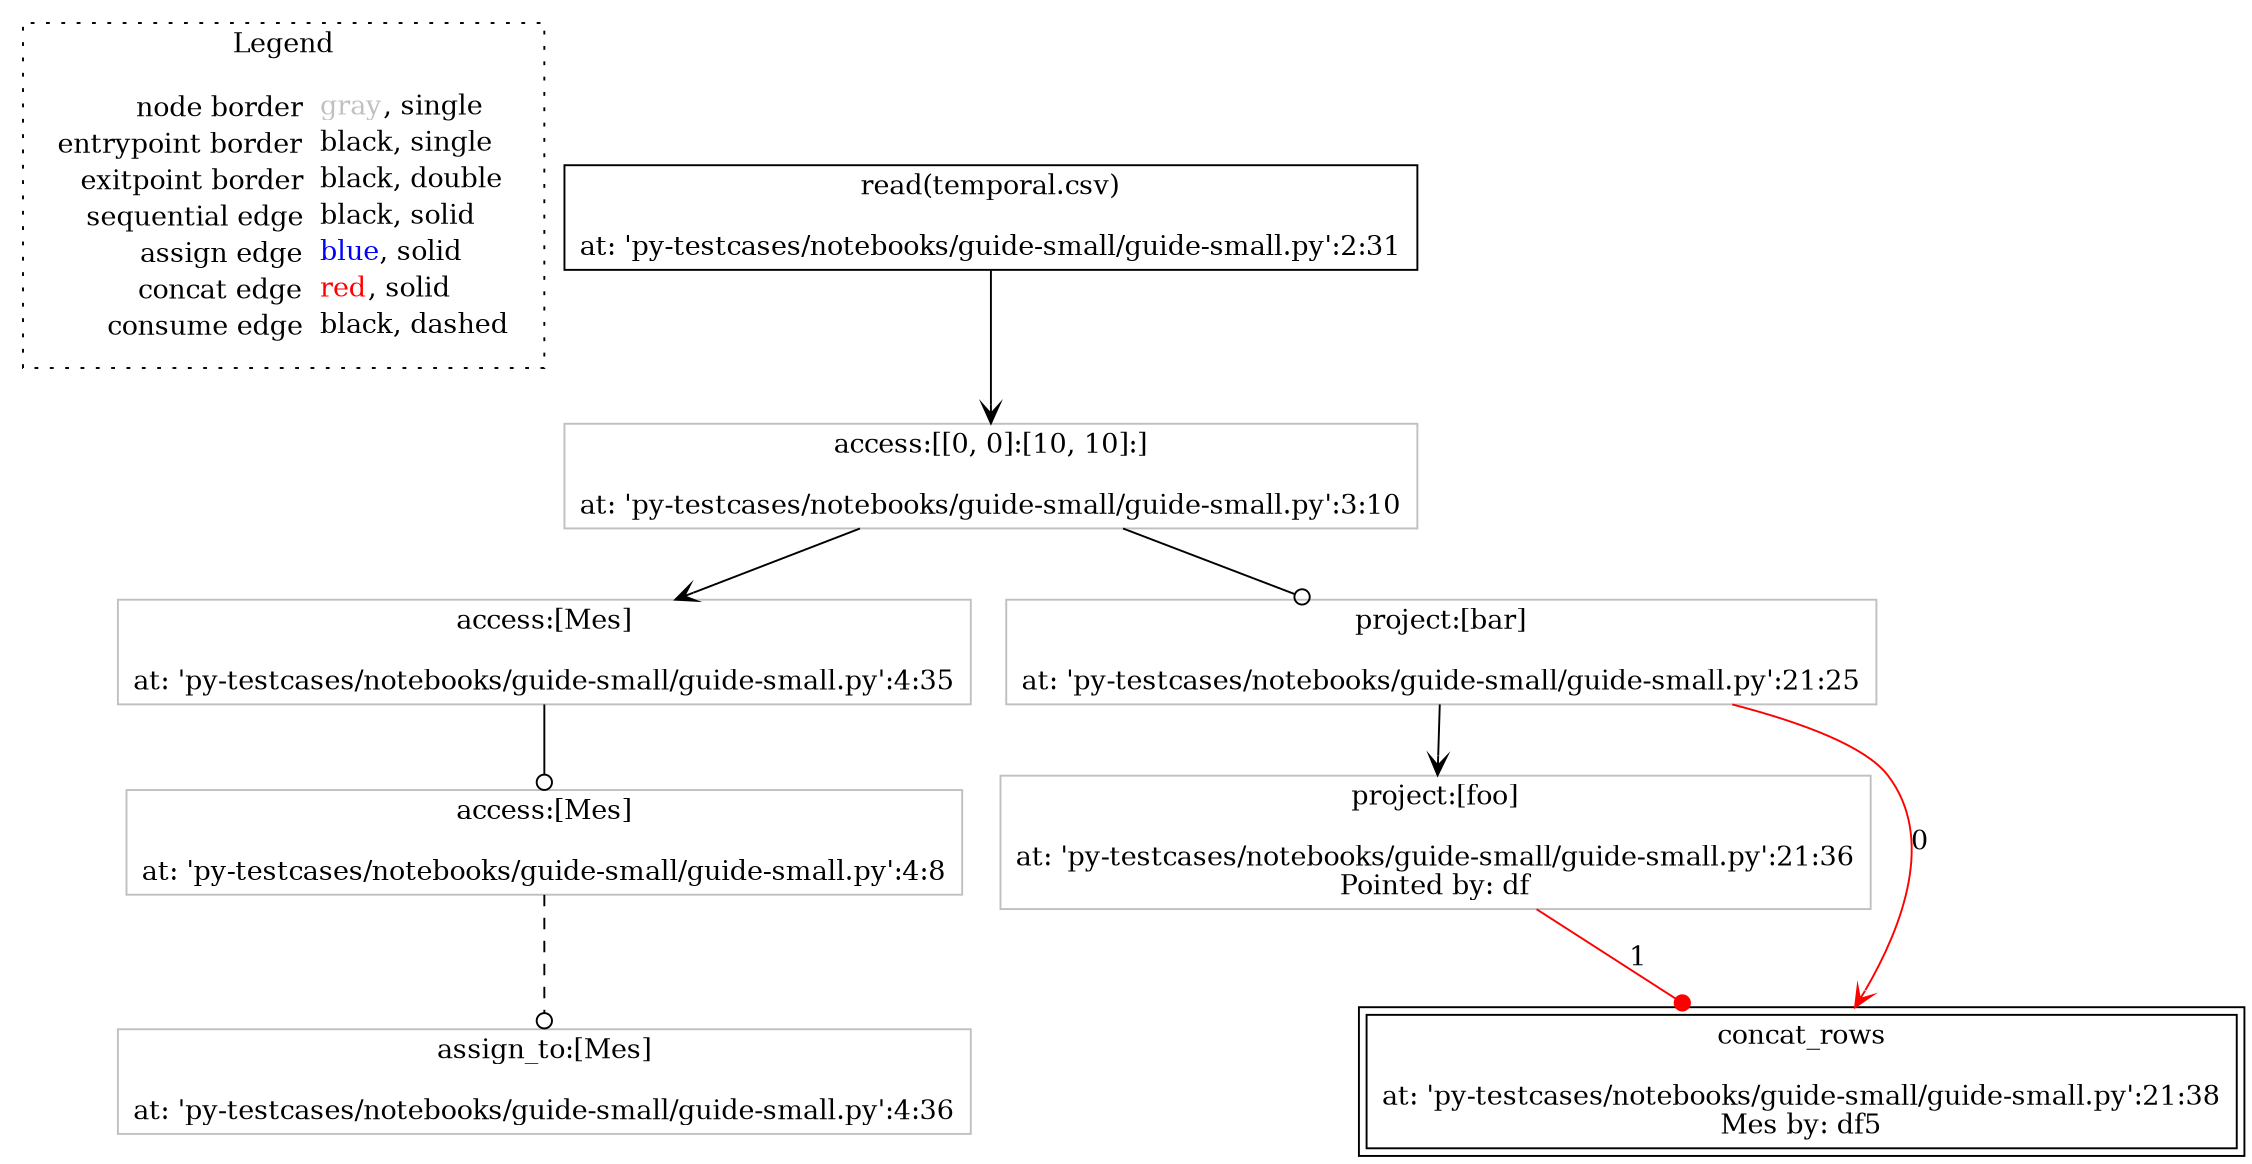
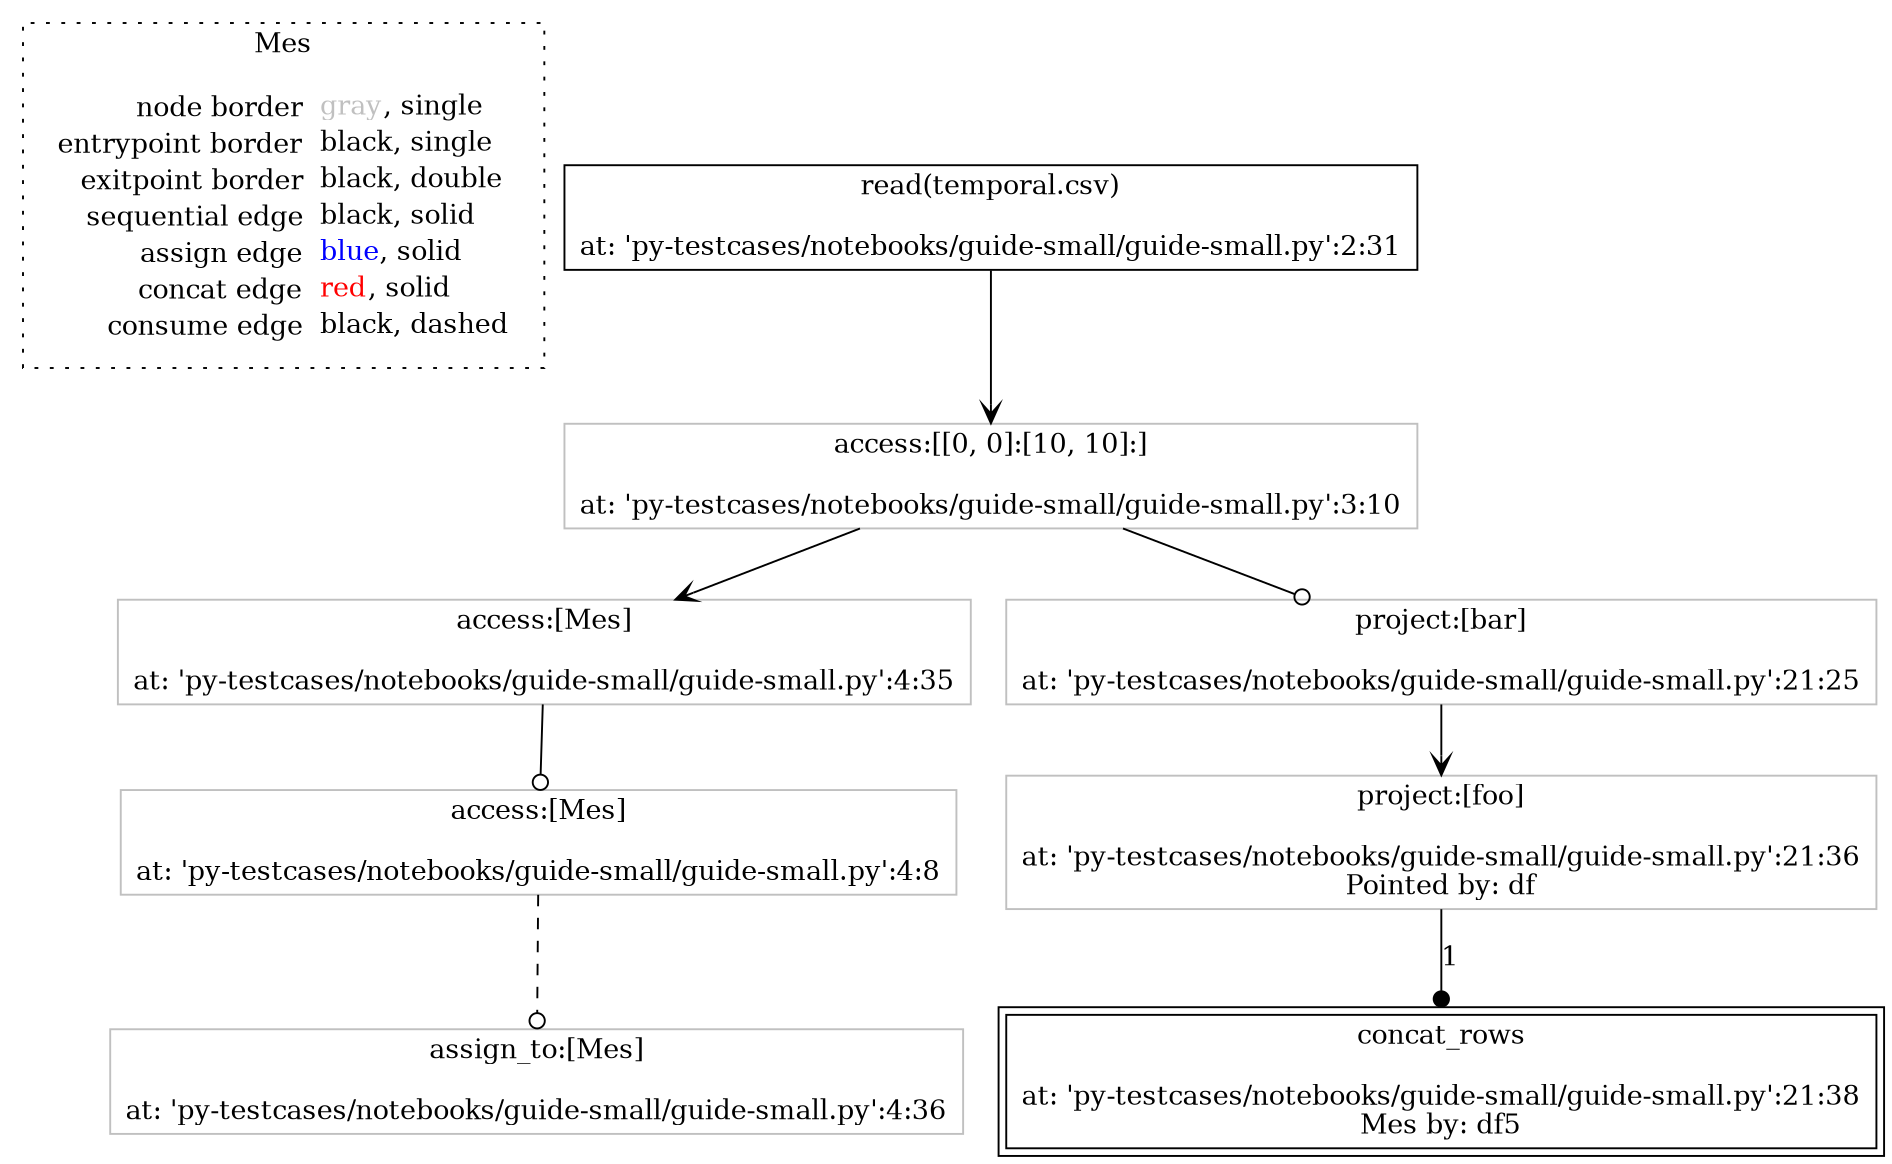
cluster "Legend": label "Legend" -> "Mes"
edge "project:[bar]" -> "concat_rows": removed, label "0"
edge "project:[foo]" -> "concat_rows": color red -> black
